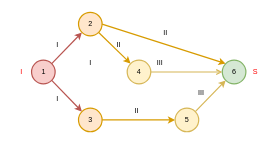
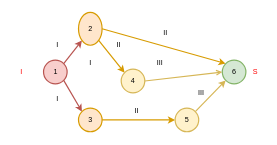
node "2": size 24x24 -> 24x33
node "1": moved (43, 72) -> (55, 72)
node "4": moved (139, 72) -> (133, 81)
